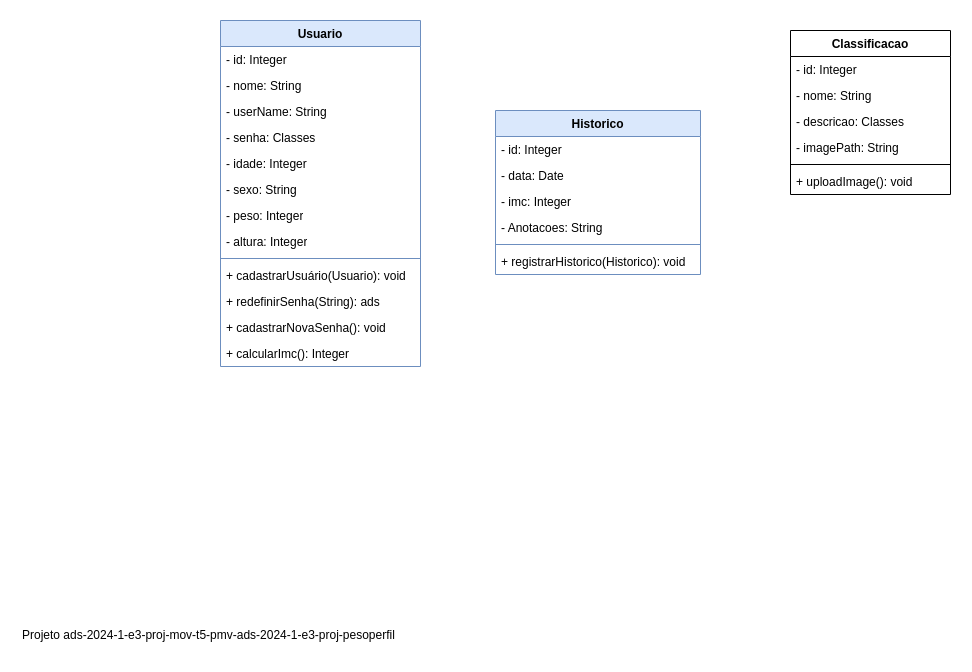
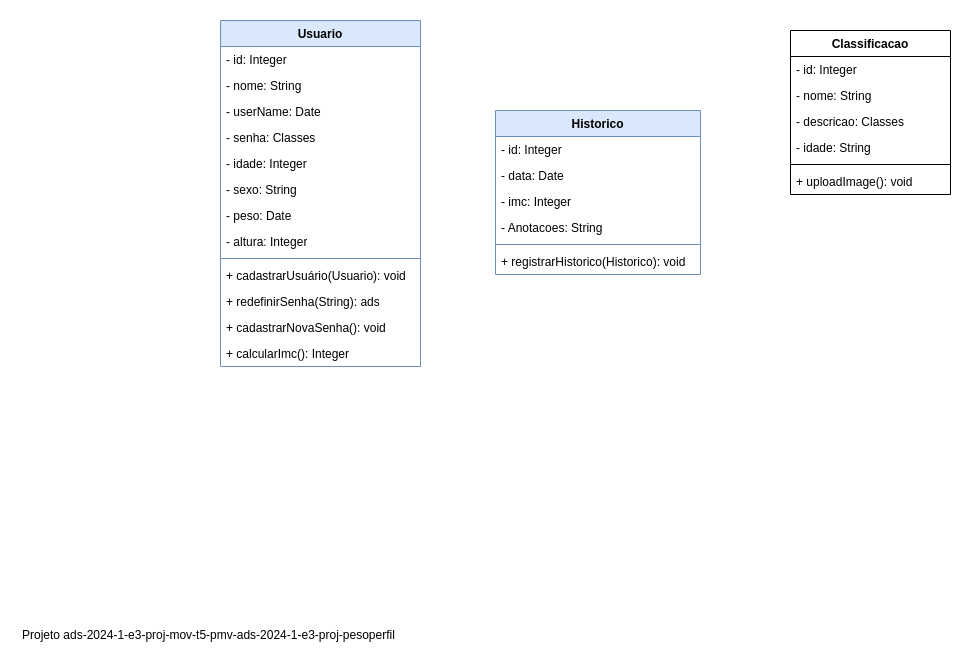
node "- userName: String": label "- userName: String" -> "- userName: Date"
node "- imagePath: String": label "- imagePath: String" -> "- idade: String"
node "- peso: Integer": label "- peso: Integer" -> "- peso: Date"
